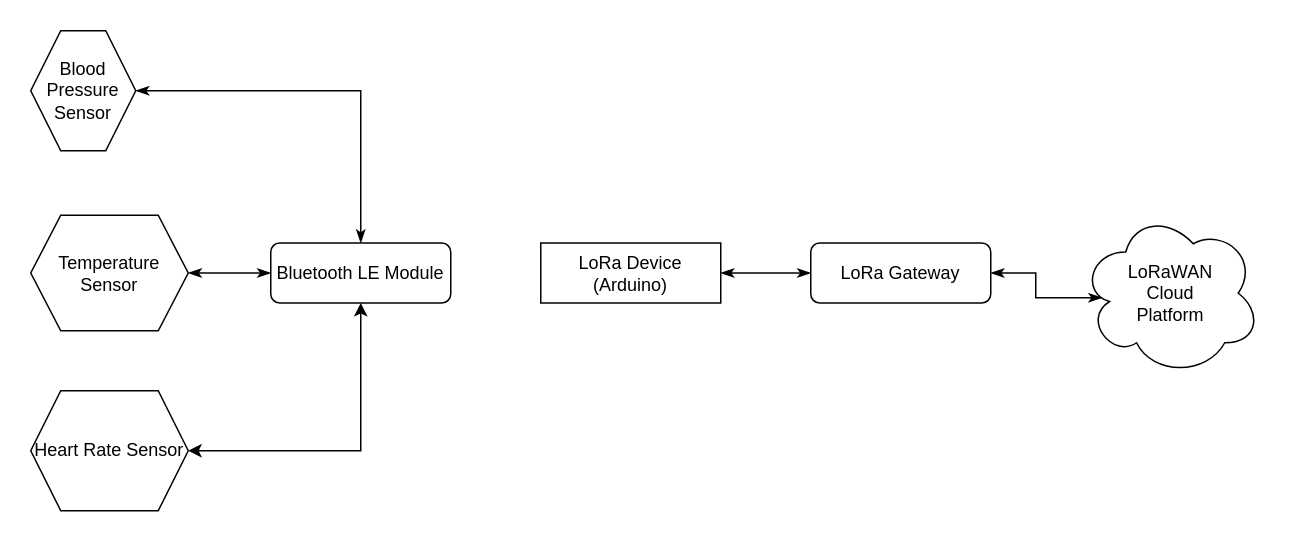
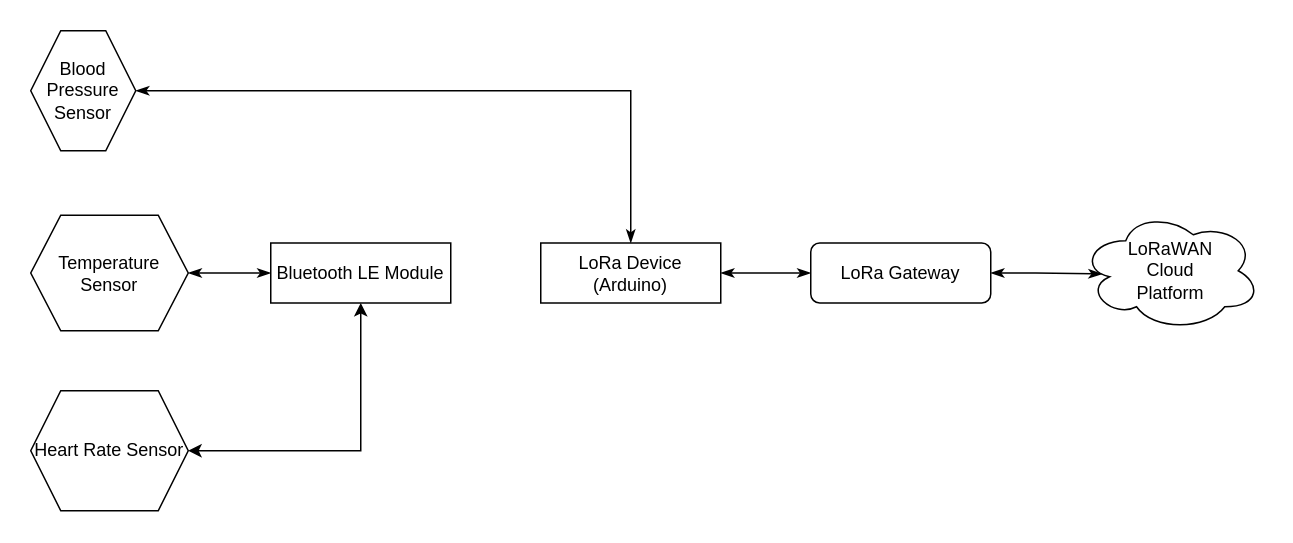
edge "Blood Pressure Sensor" -- "Bluetooth LE Module": now "Blood Pressure Sensor" -- "LoRa Device (Arduino)"
node "Bluetooth LE Module": shape rounded rectangle -> rectangle
node "LoRaWAN Cloud Platform": size 180x165 -> 180x120
